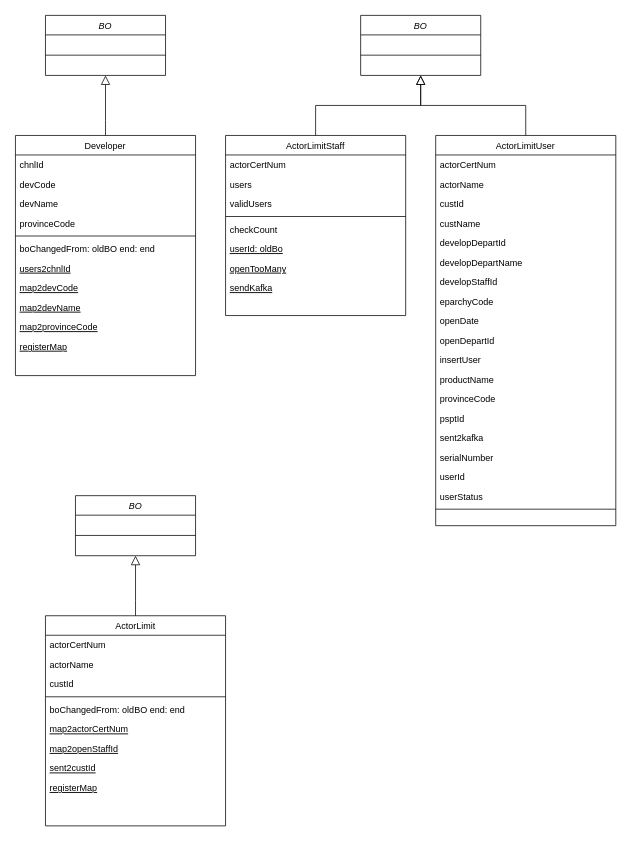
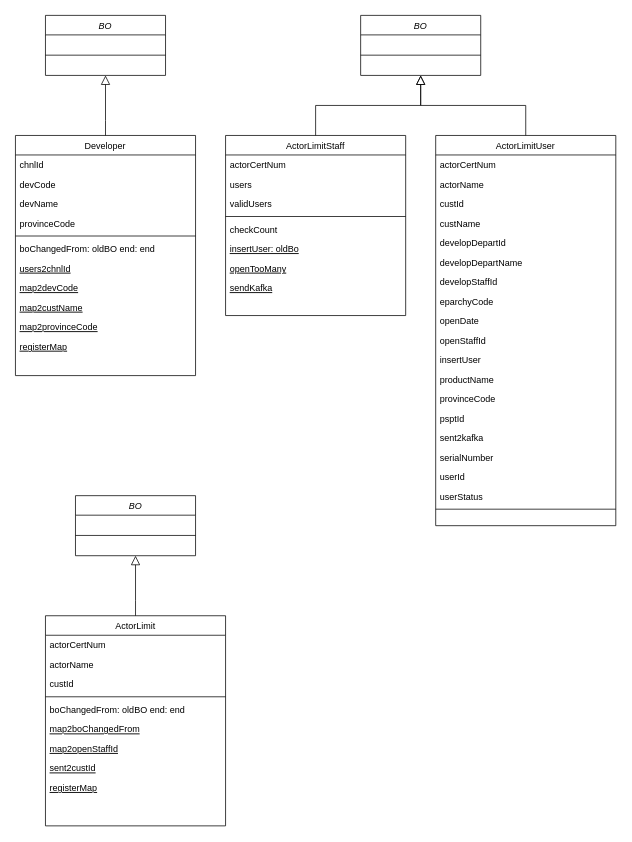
node "userId: oldBo": label "userId: oldBo" -> "insertUser: oldBo"
node "map2devName": label "map2devName" -> "map2custName"
node "openDepartId": label "openDepartId" -> "openStaffId"
node "map2actorCertNum": label "map2actorCertNum" -> "map2boChangedFrom"
